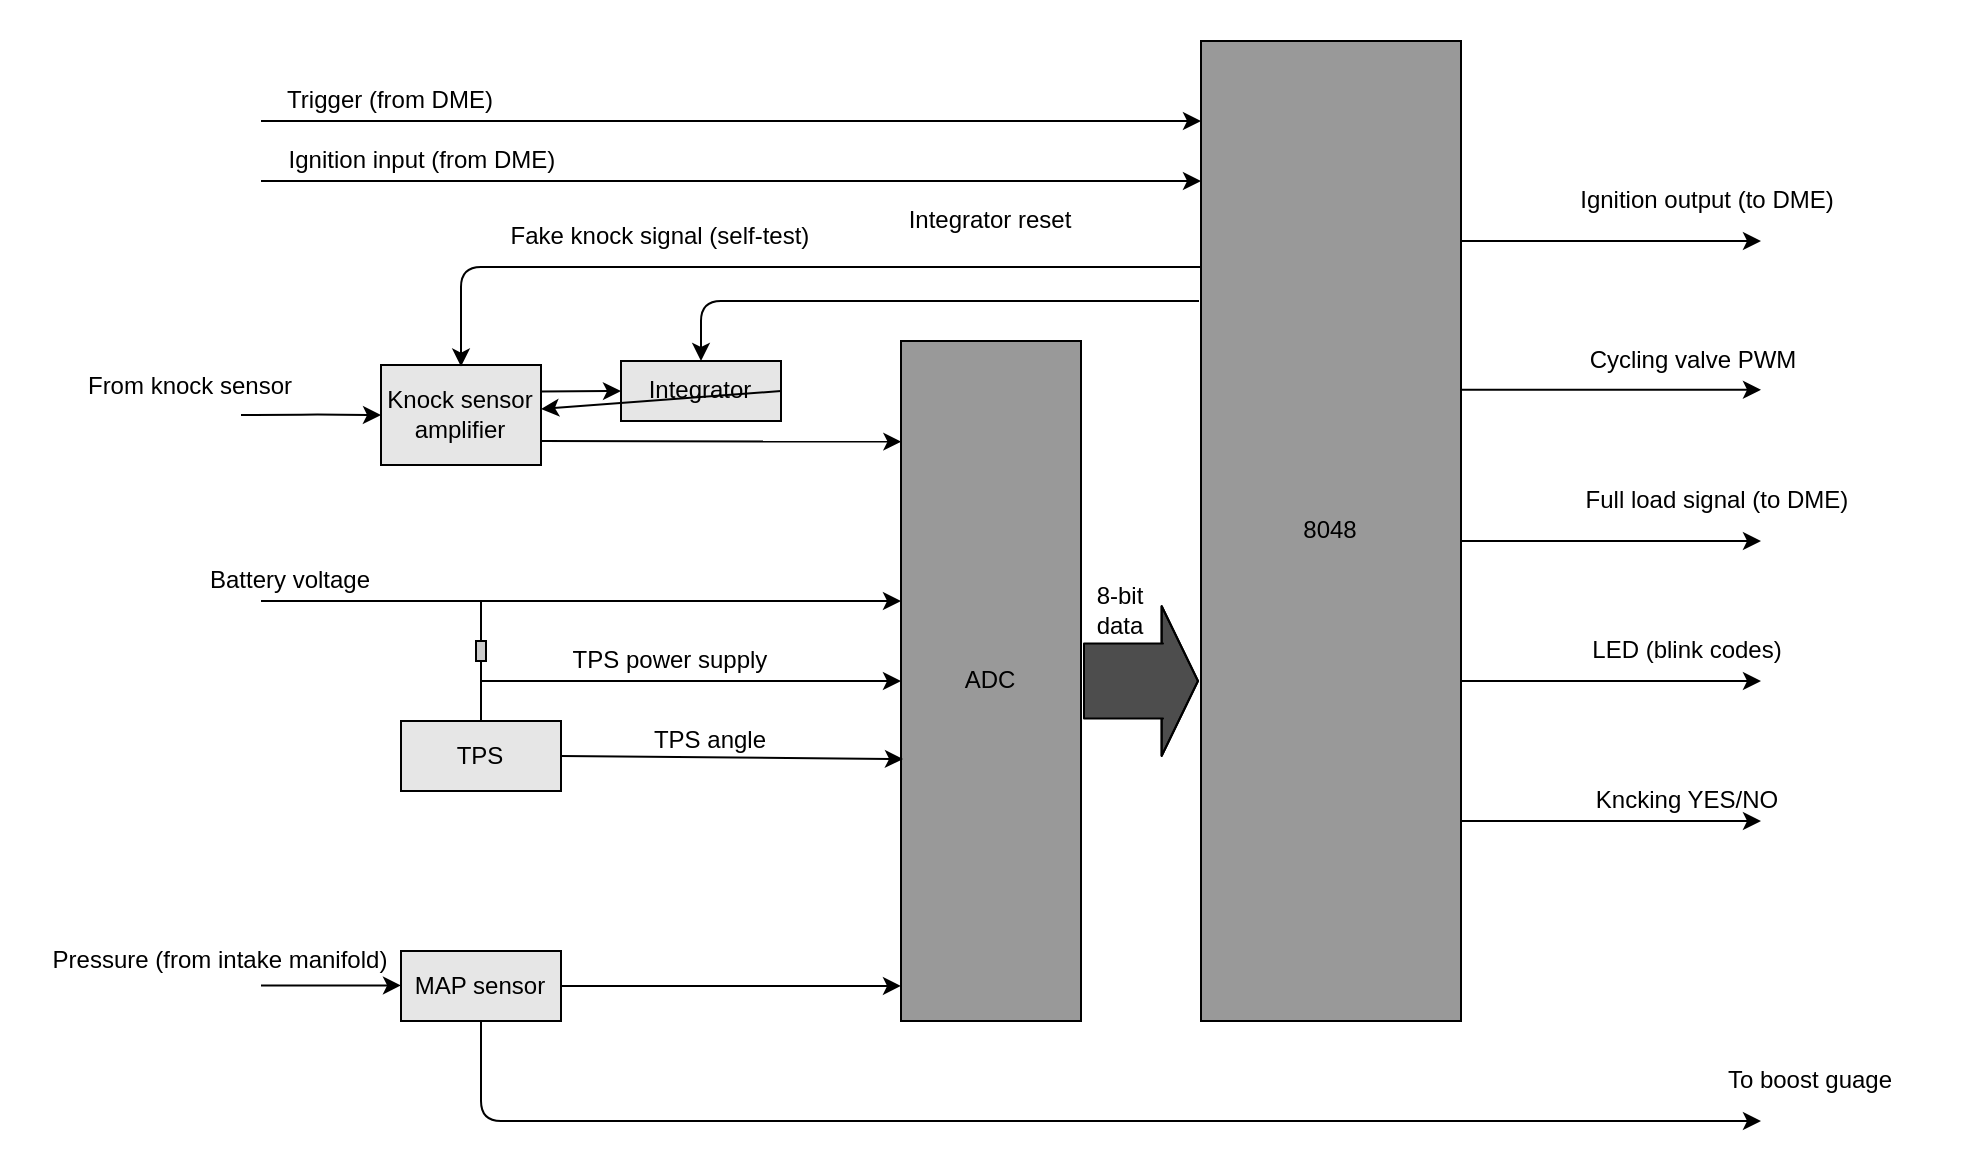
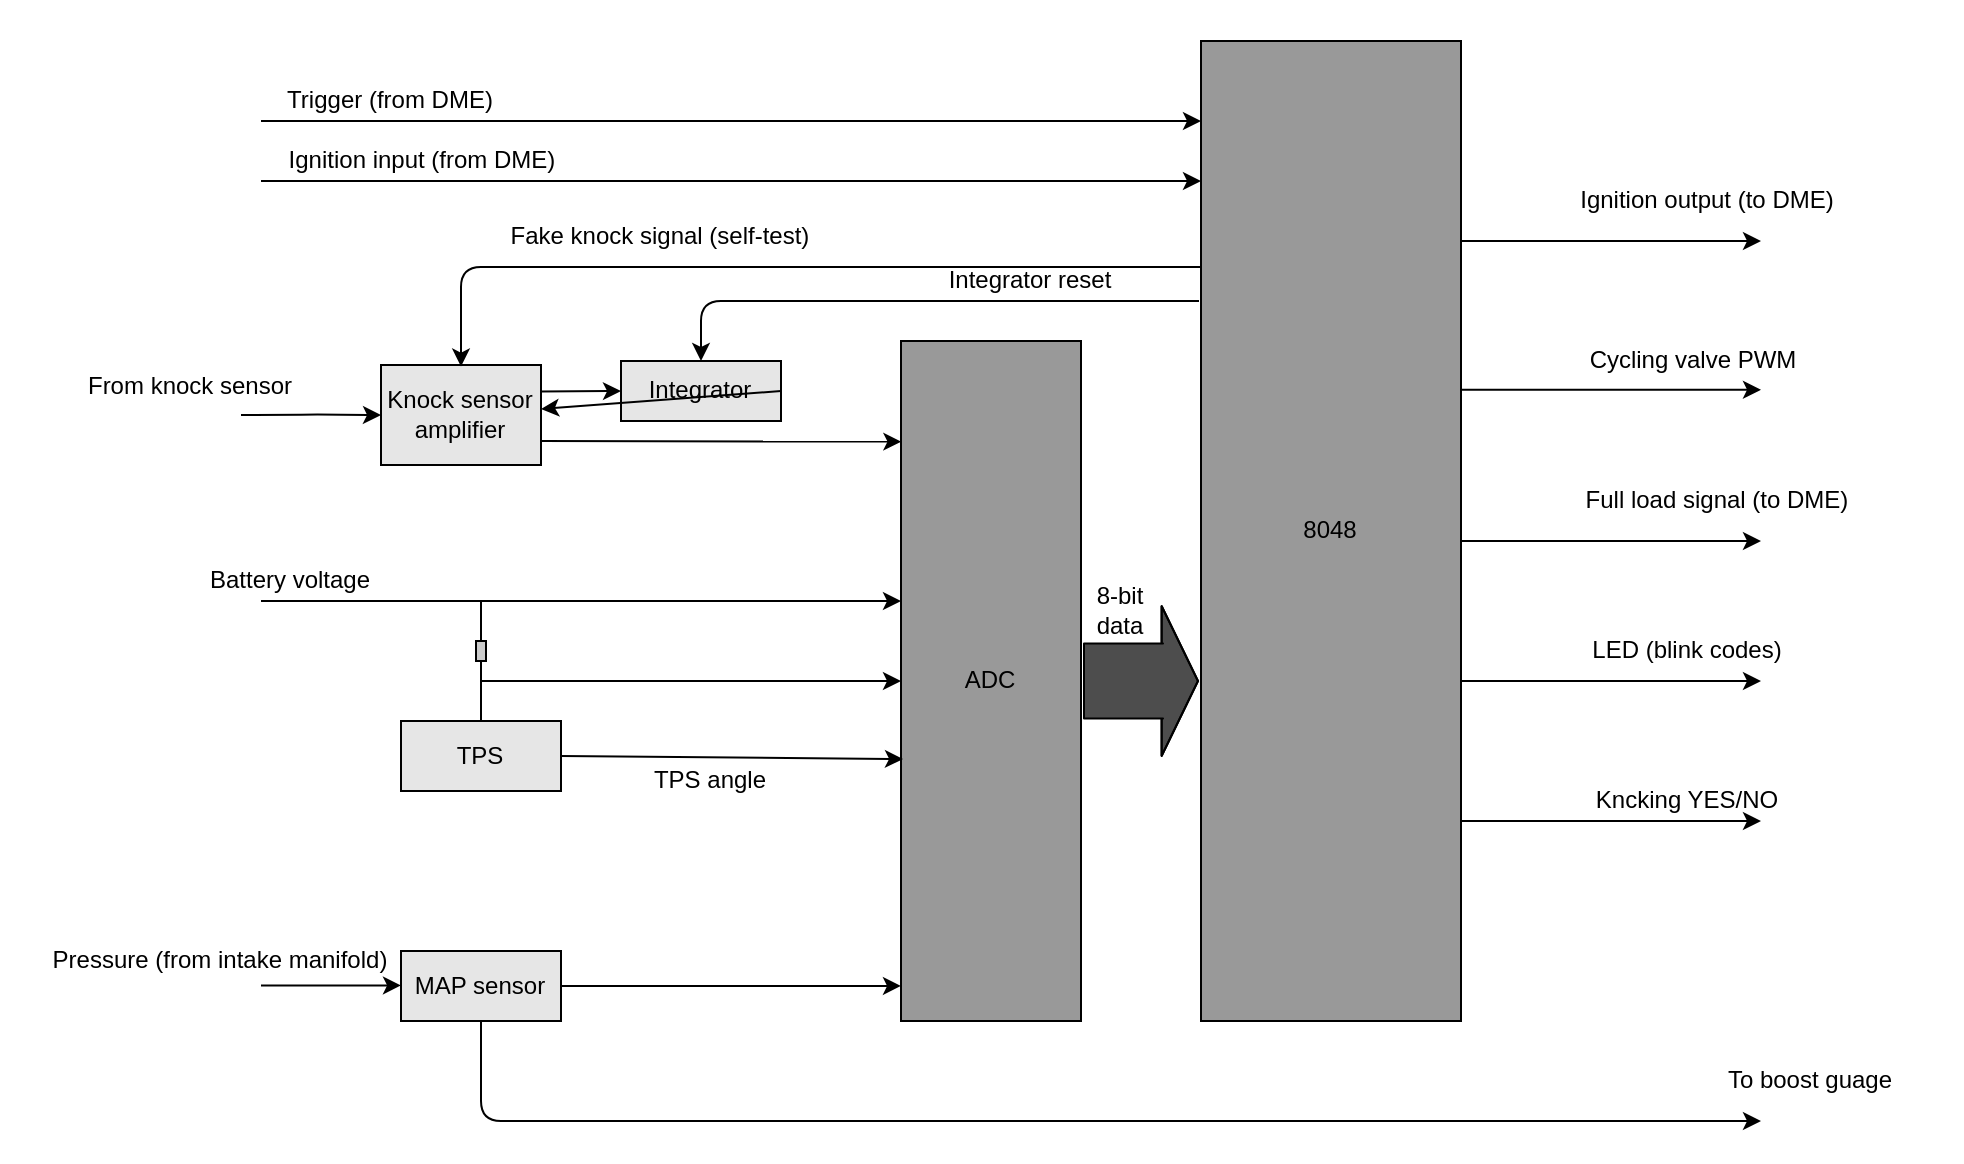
node "Integrator reset": moved (991, 221) -> (1031, 281)
node "TPS power supply": removed
node "TPS angle": moved (711, 741) -> (711, 781)
